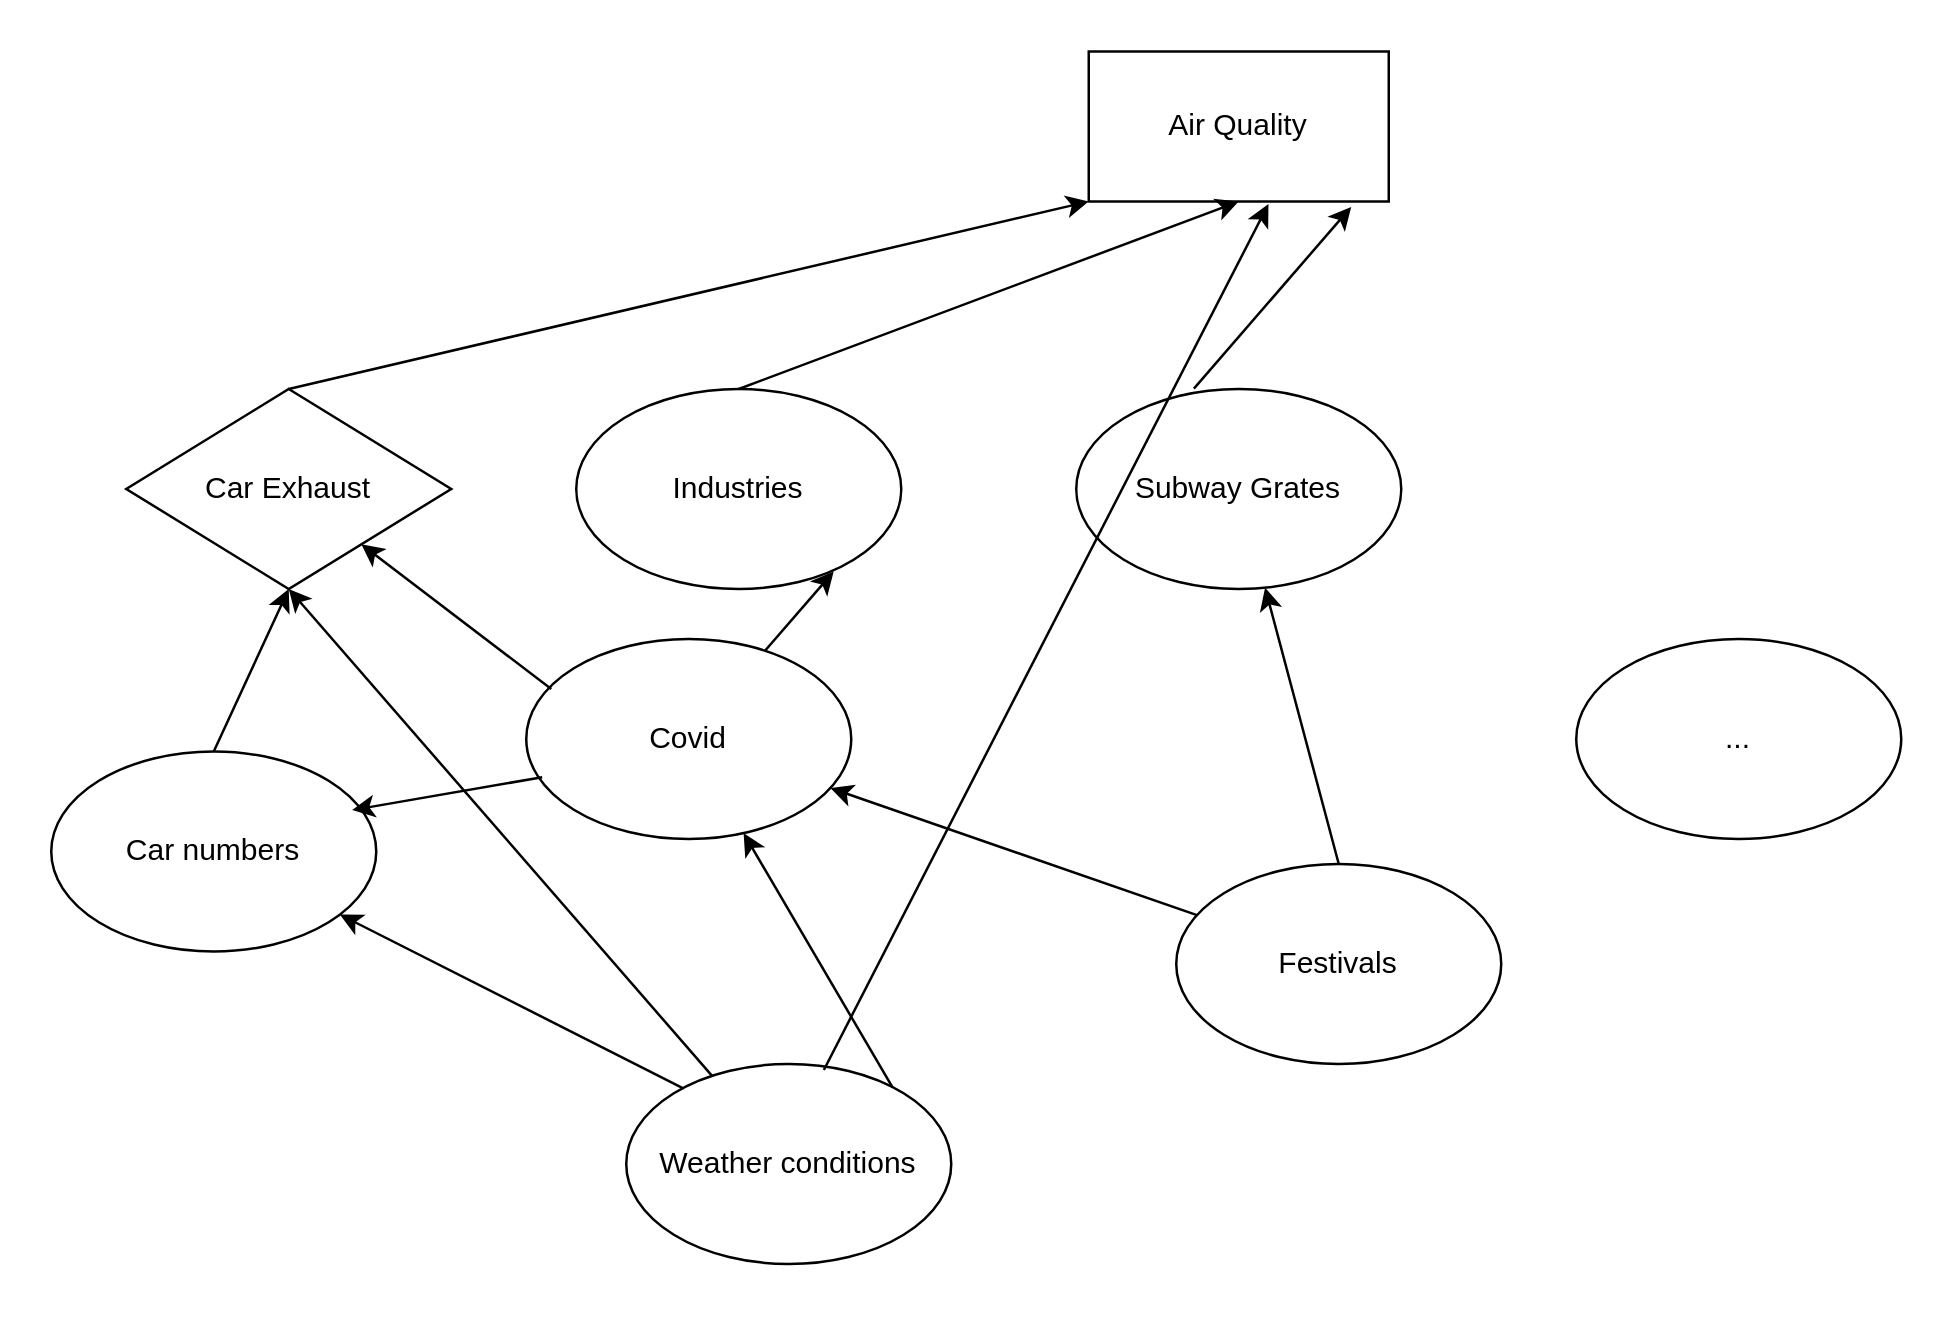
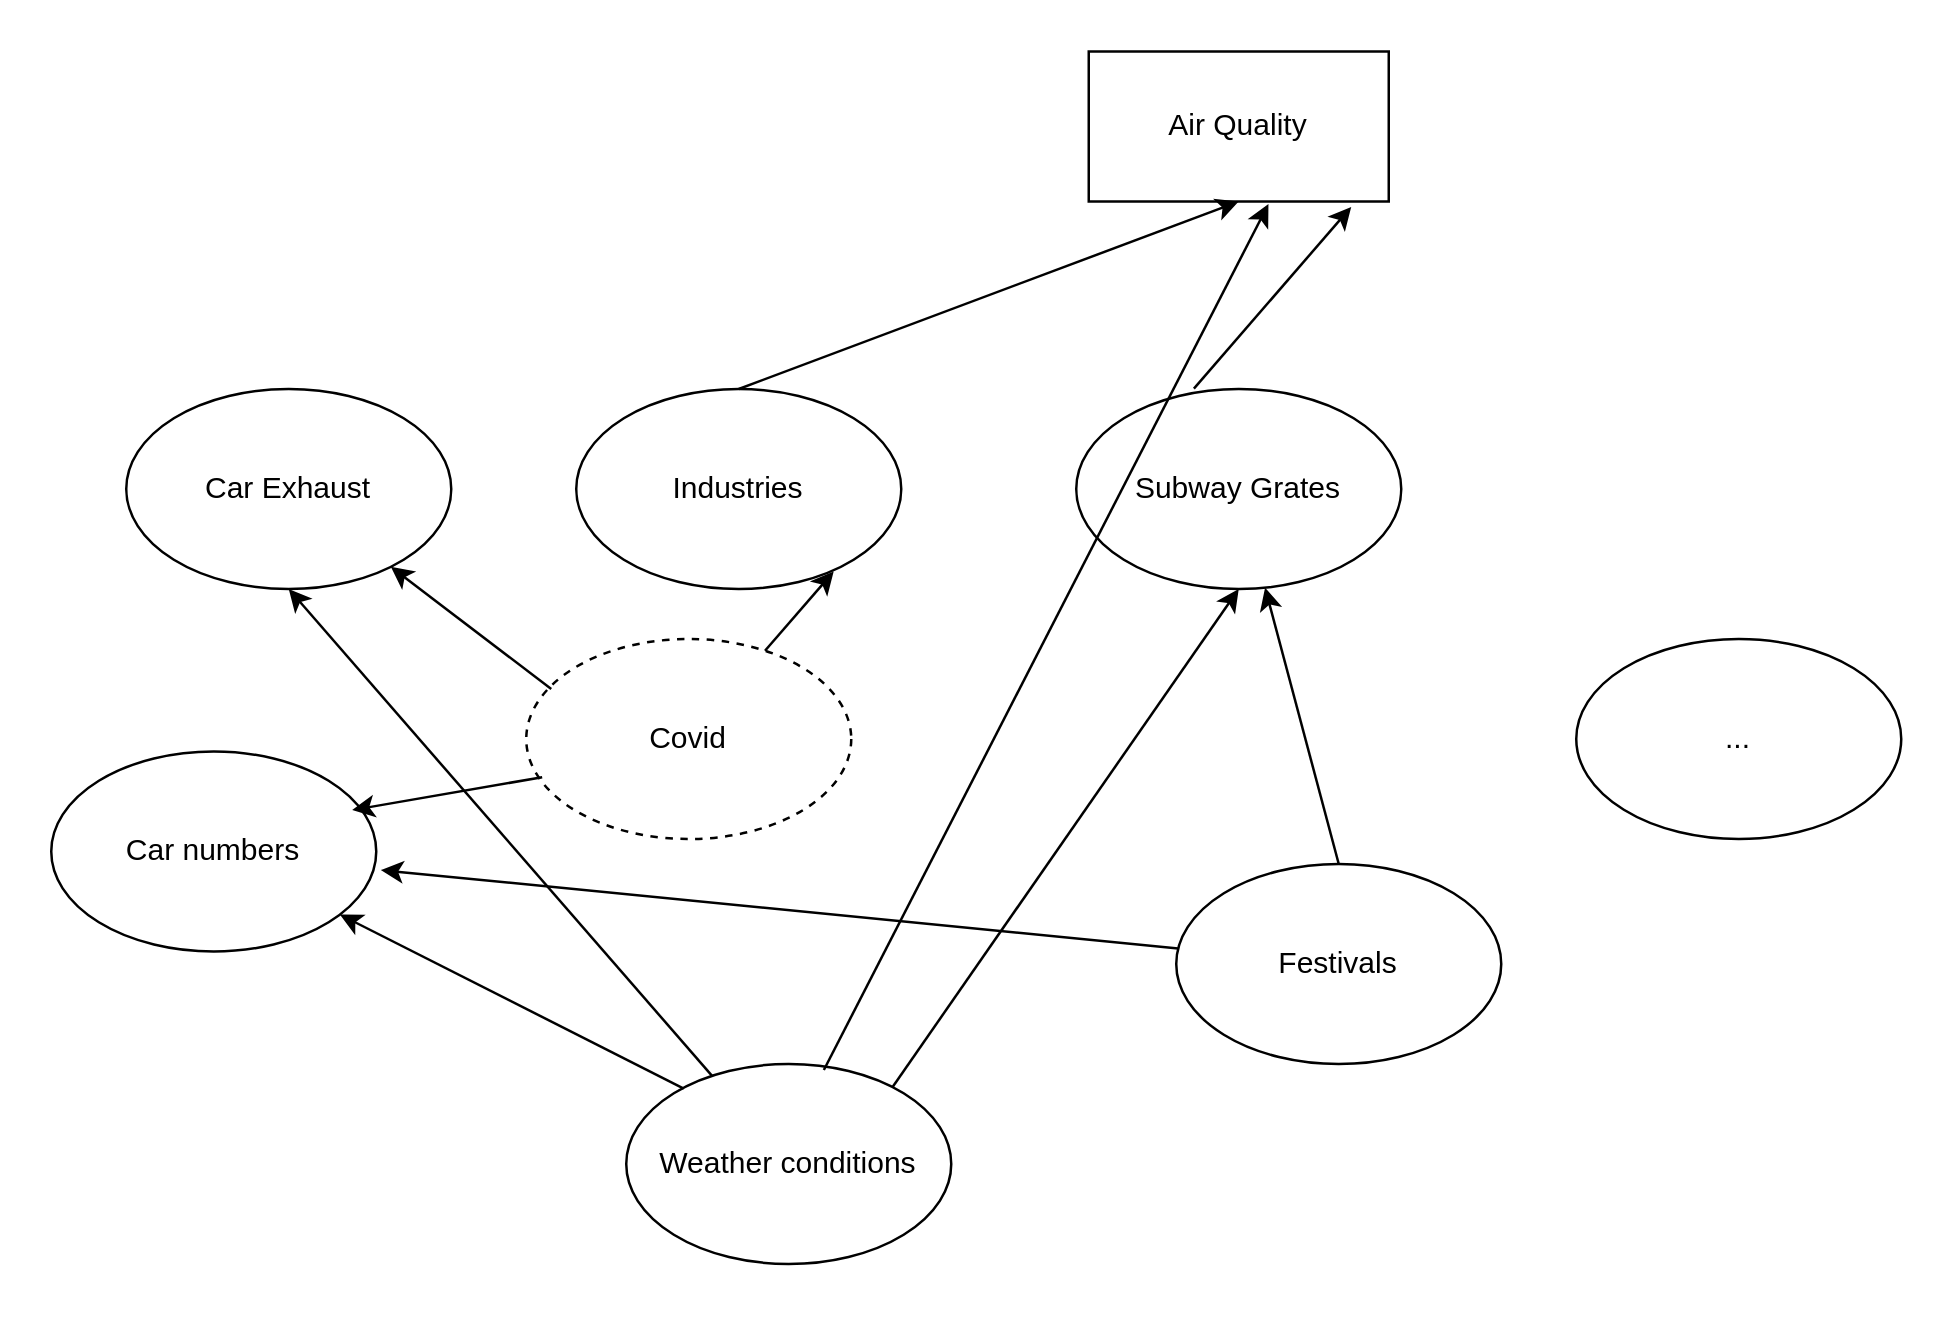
edge "Car Exhaust" -> "Air Quality": removed
node "Car Exhaust": shape diamond -> ellipse
edge "Car numbers" -> "Car Exhaust": removed
node "Covid": style solid -> dashed
edge "Festivals" -> "Covid": now "Festivals" -> "Car numbers"
edge "Weather conditions" -> "Covid": now "Weather conditions" -> "Subway Grates"
